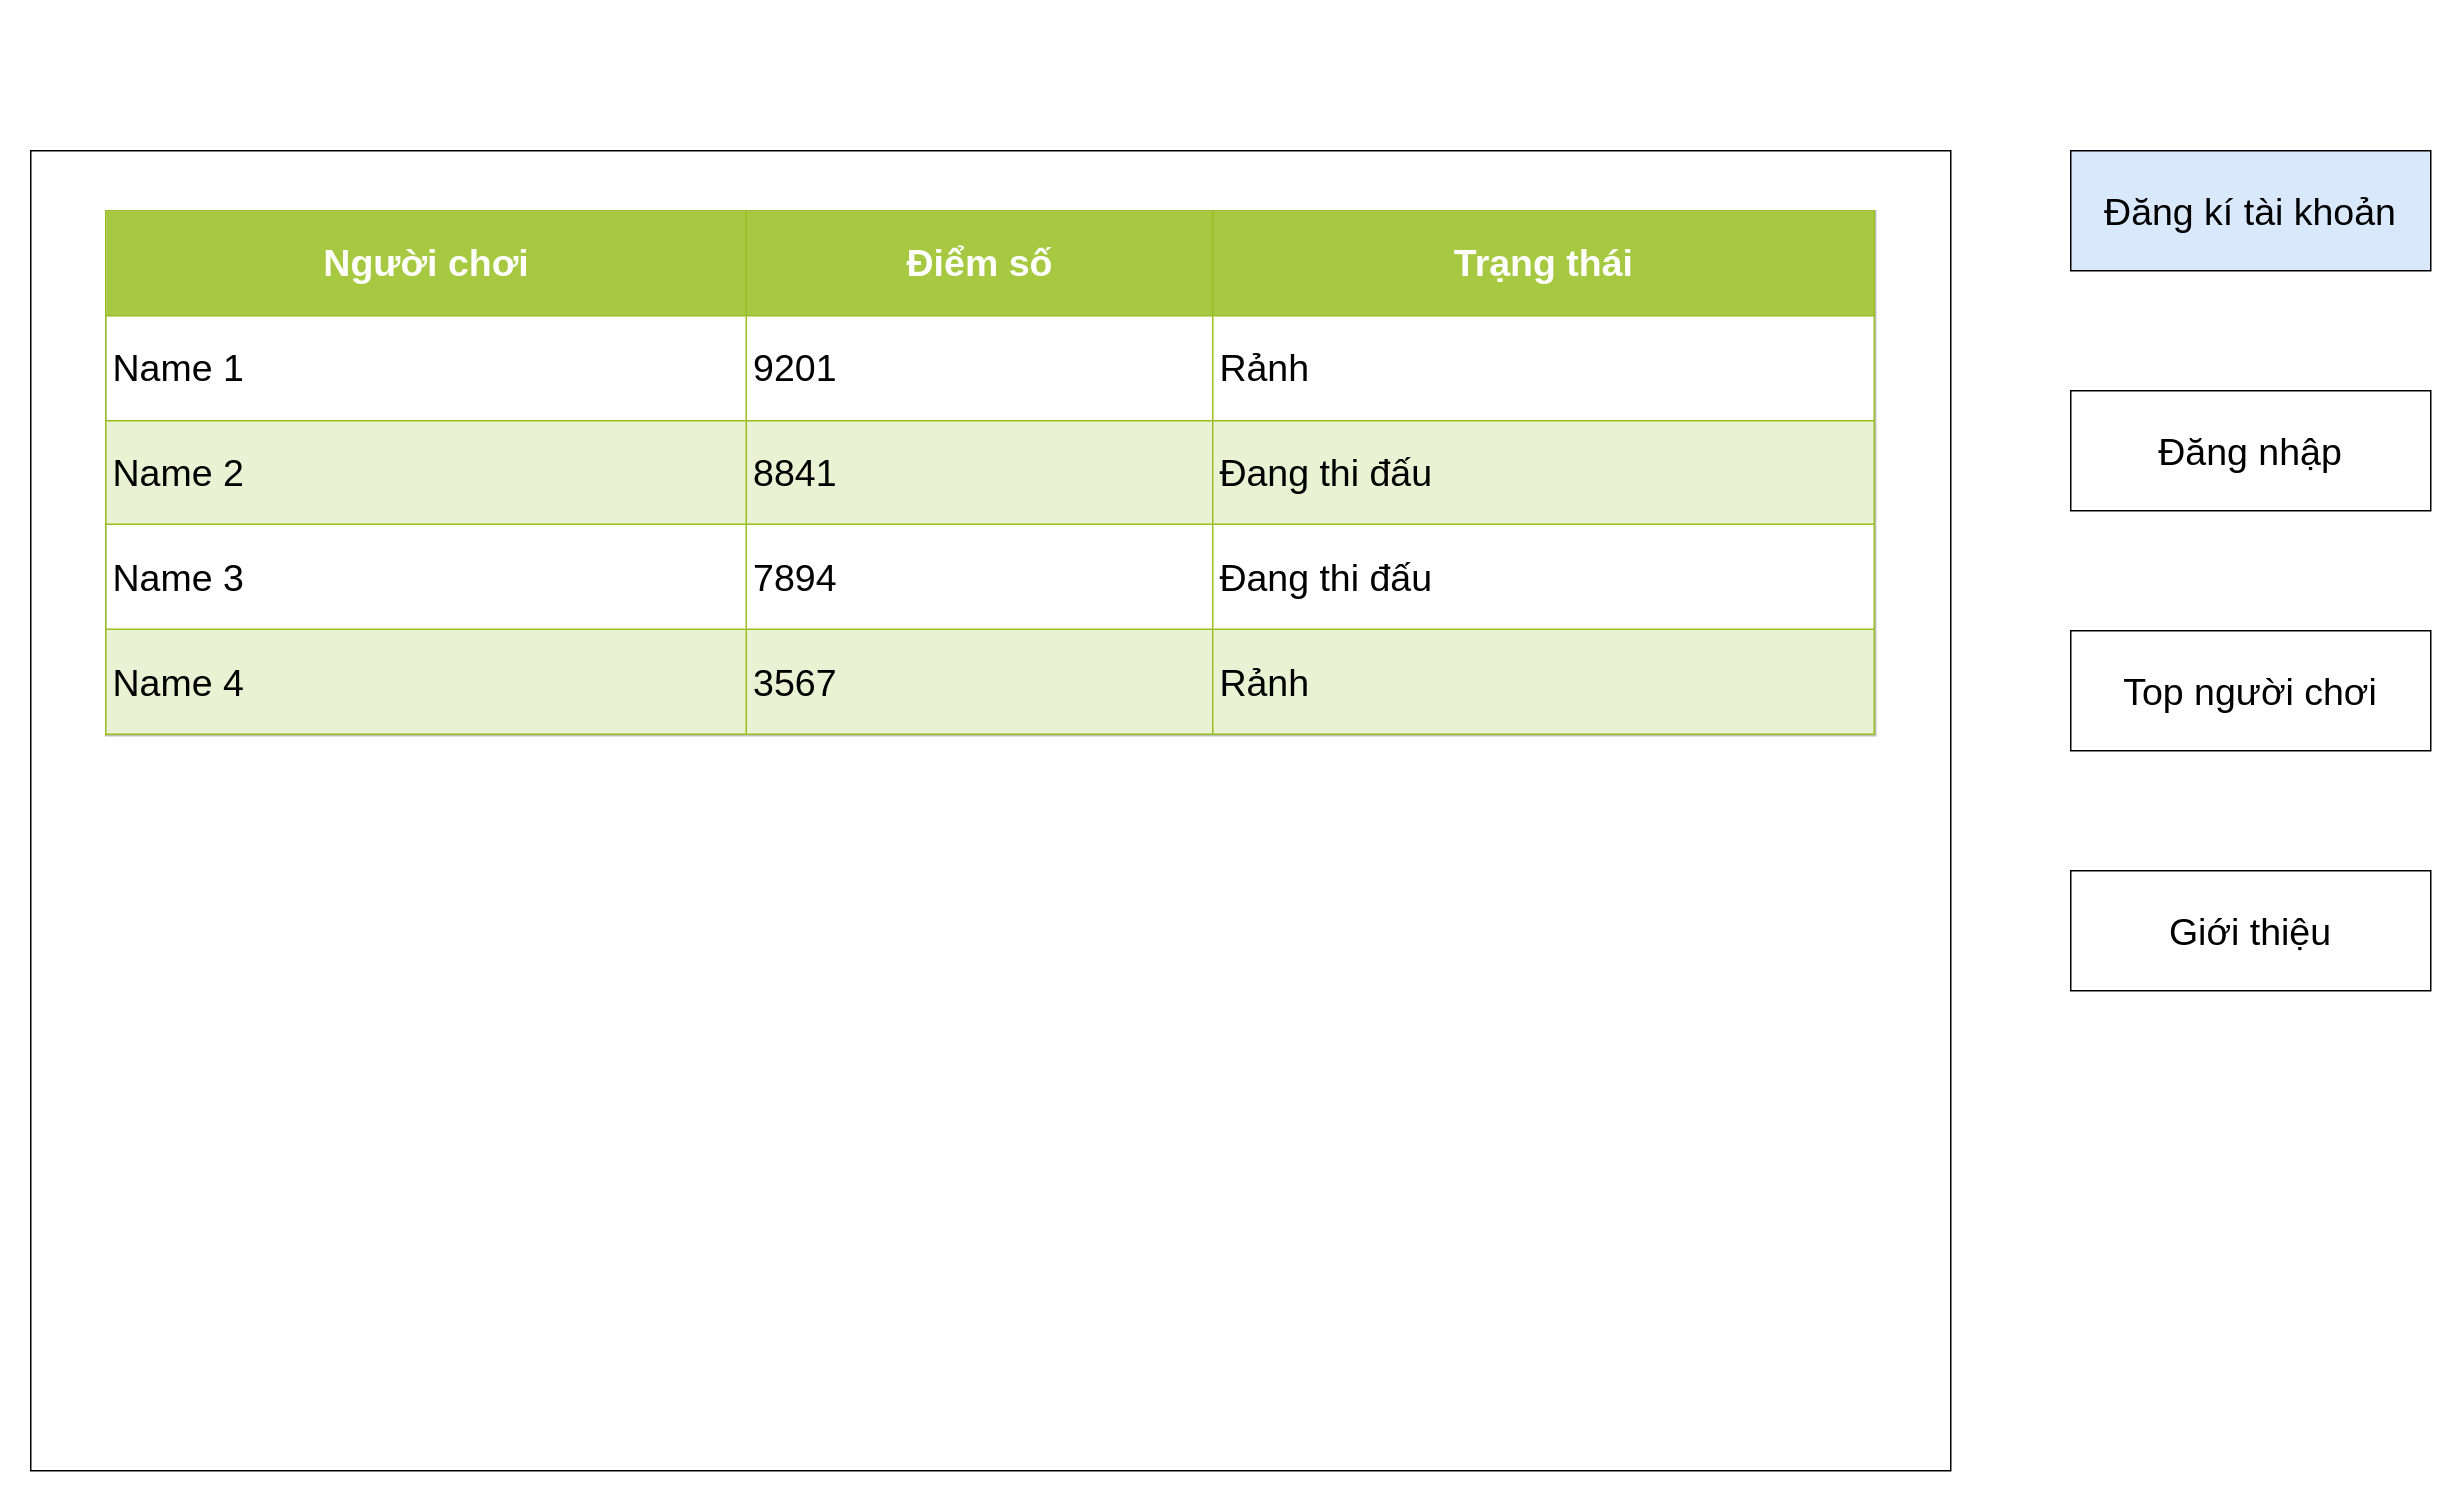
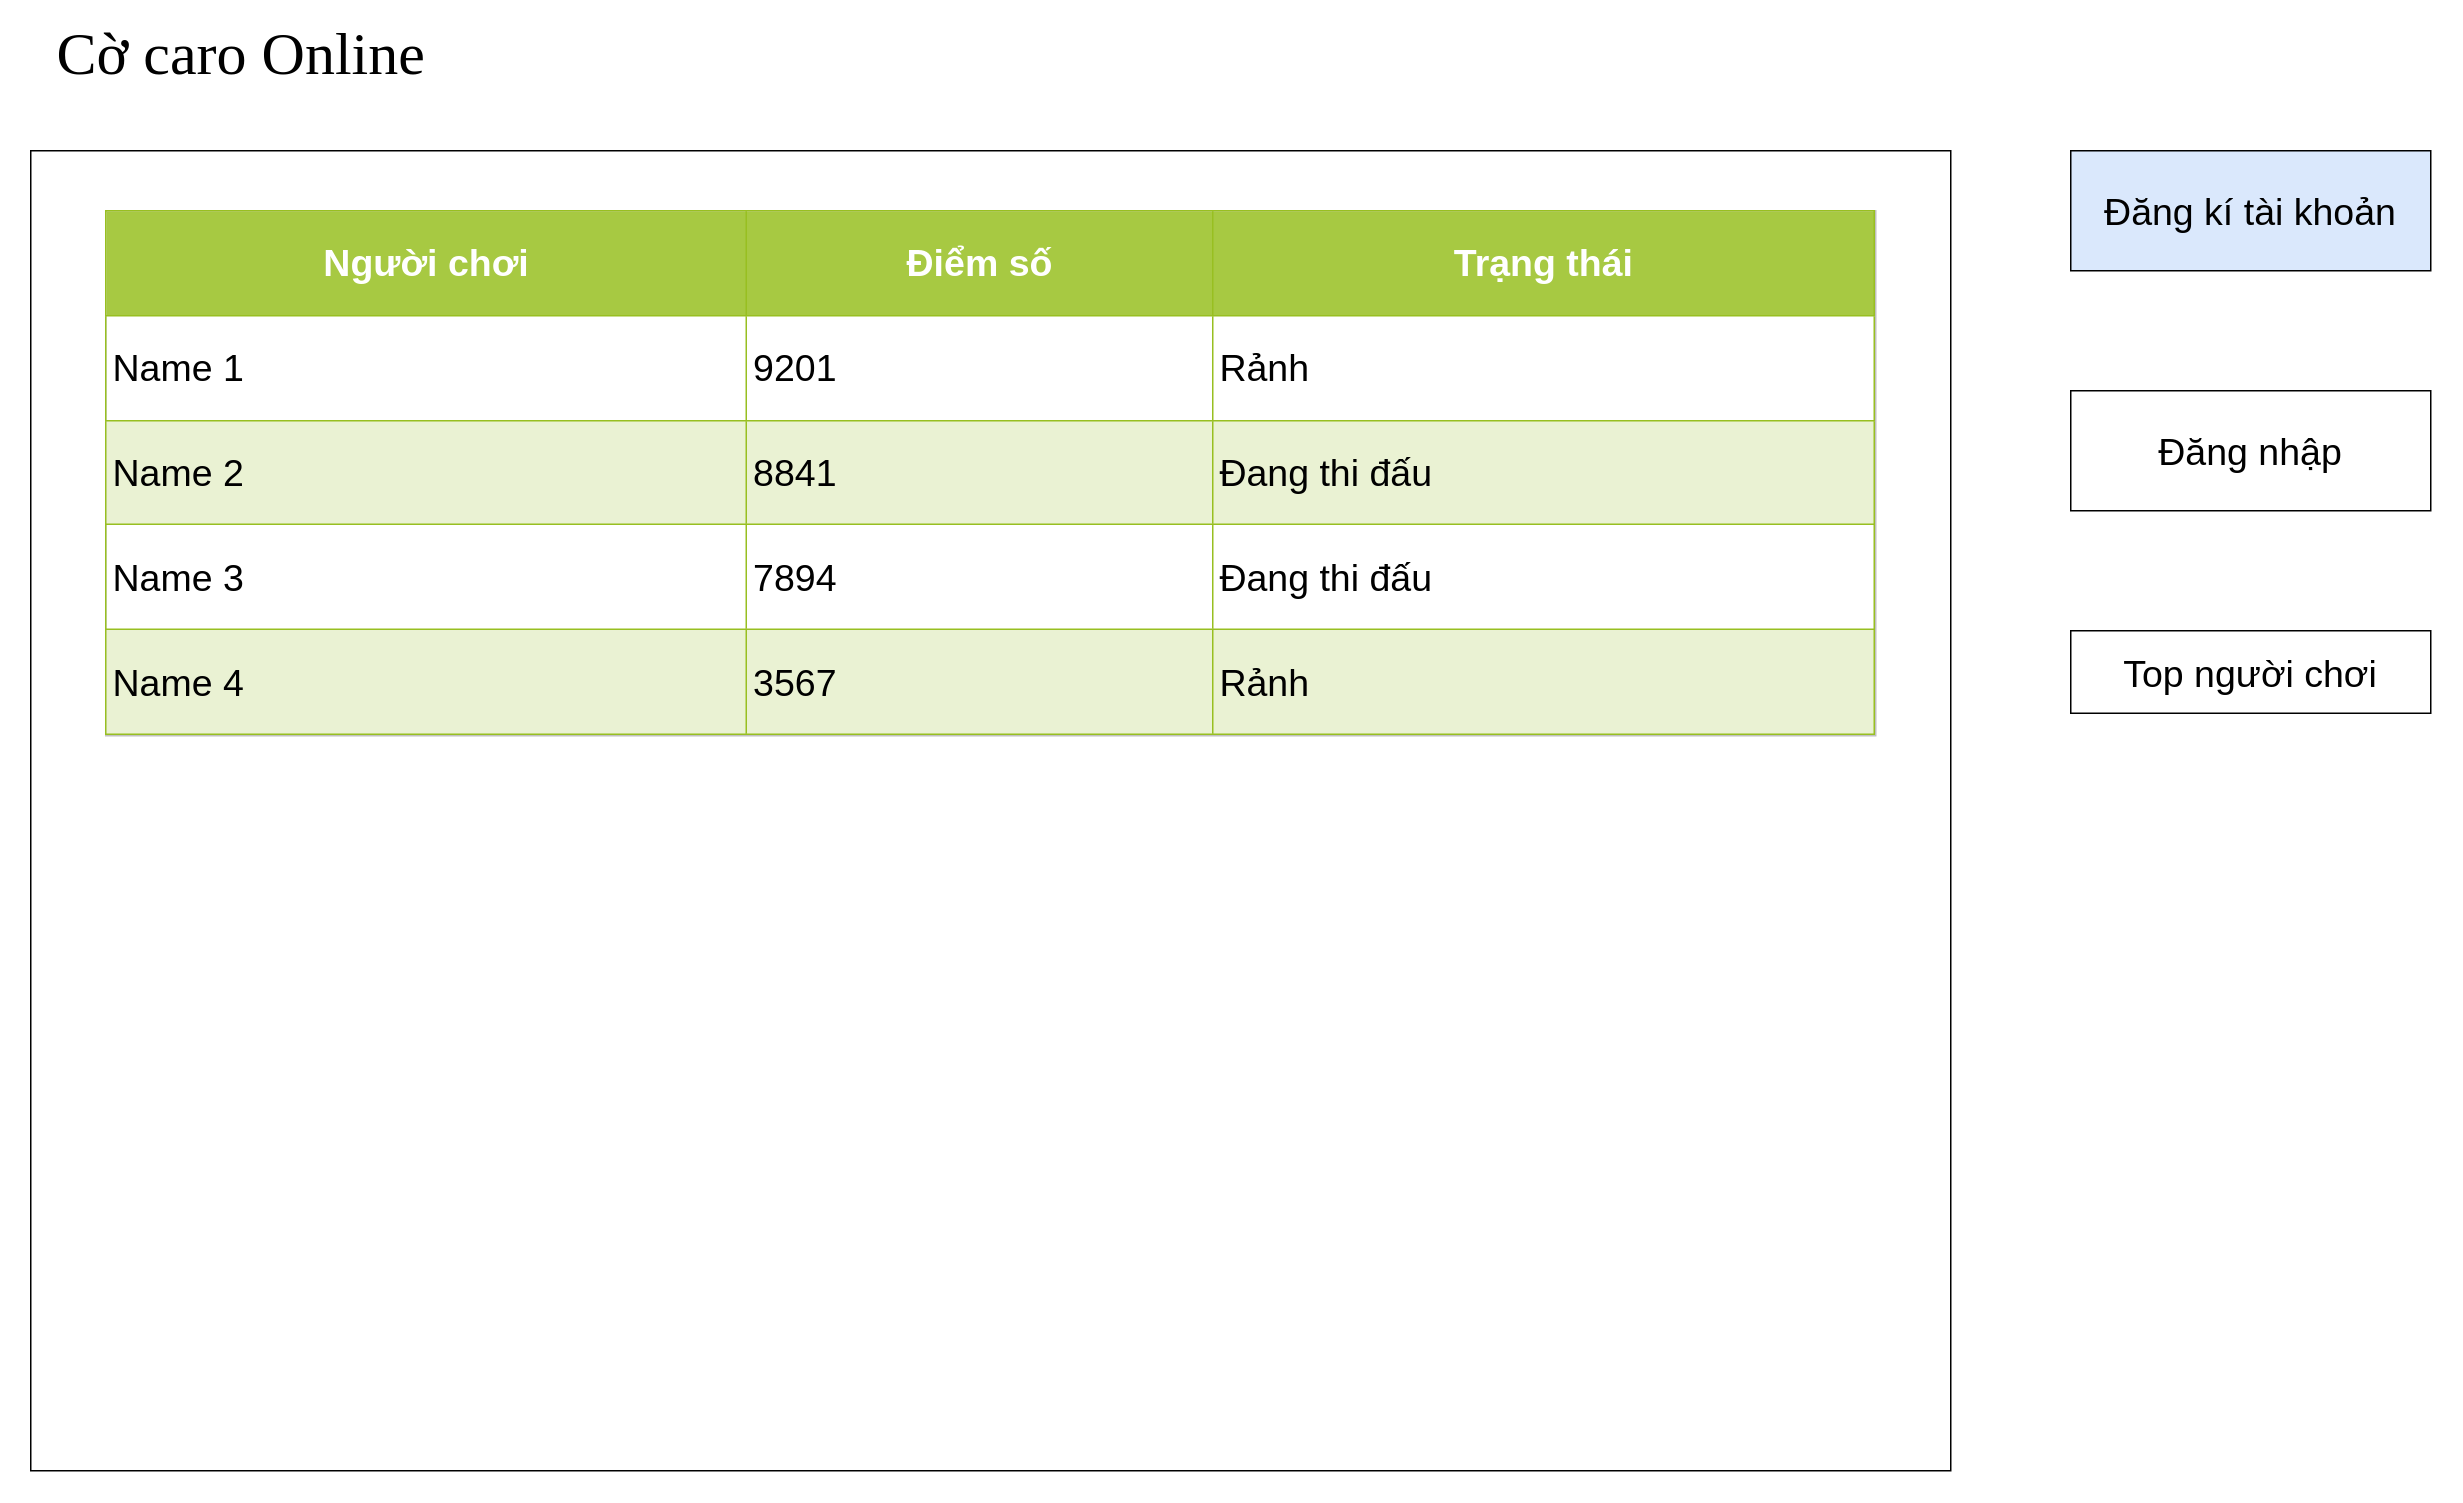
node "Cờ caro Online": added
node "Top người chơi": size 360x120 -> 360x83
node "Giới thiệu": removed
